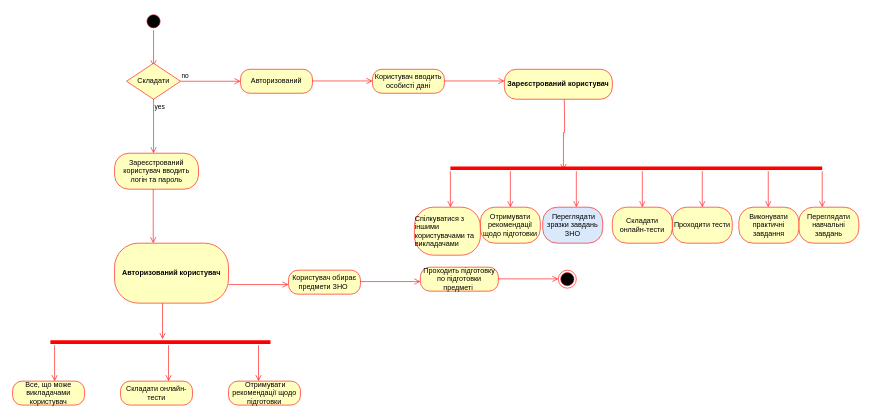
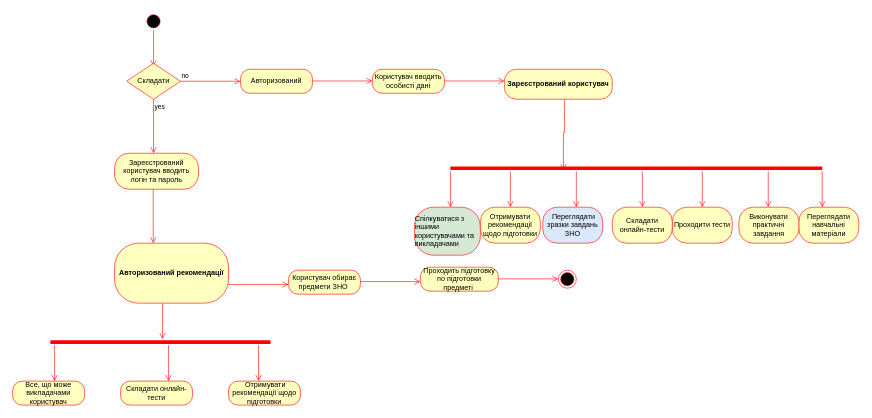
node "Переглядати навчальні завдань": label "Переглядати навчальні завдань" -> "Переглядати навчальні матеріали"
node "Спілкуватися з іншими користувачами та викладачами": fillcolor #ffffc0 -> #d5e8d4
node "Авторизований користувач": label "Авторизований користувач" -> "Авторизований рекомендації"
